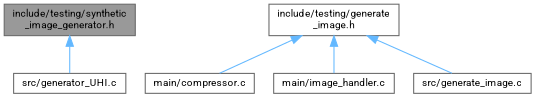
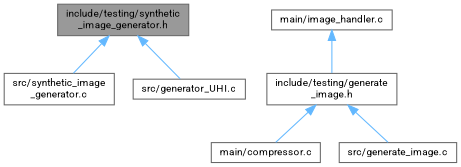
edge "main/image_handler.c" -> "include/testing/generate _image.h": reversed
node "src/synthetic_image _generator.c": added
